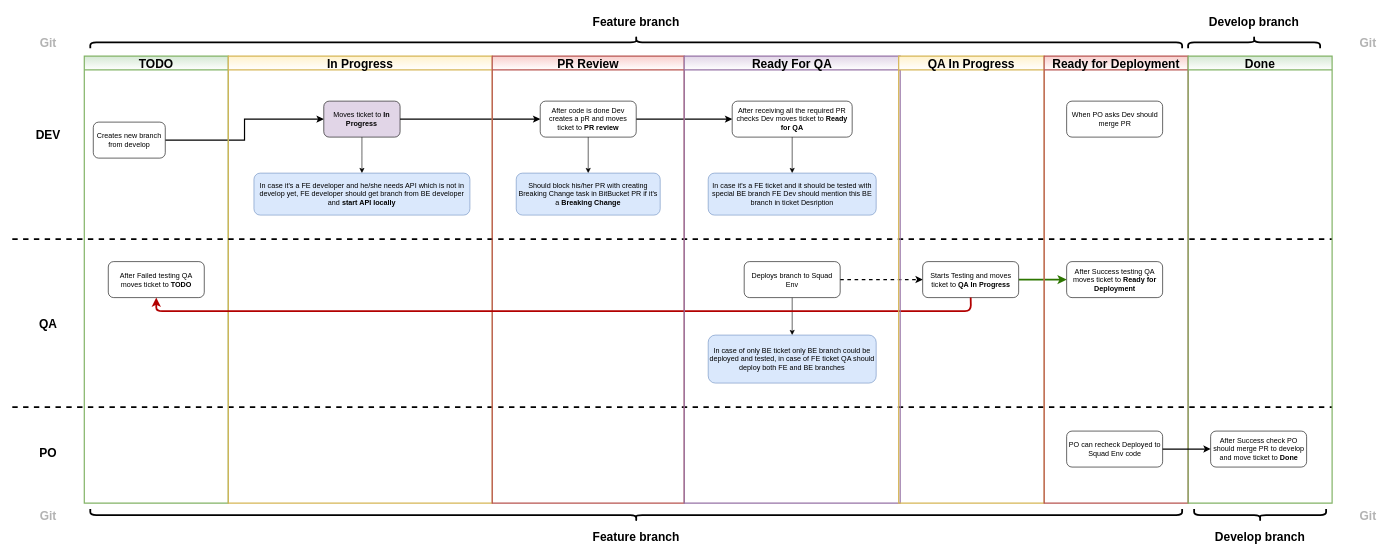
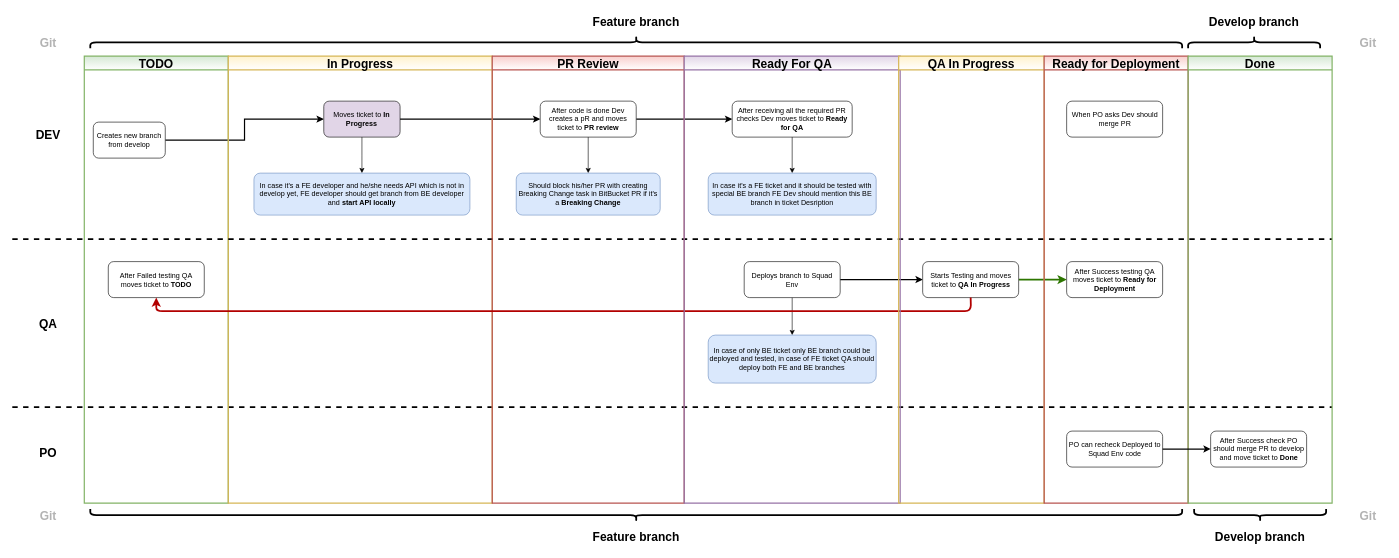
edge "Deploys branch to Squad Env" -> "Starts Testing and moves ticket to QA In Progress": style dashed -> solid
